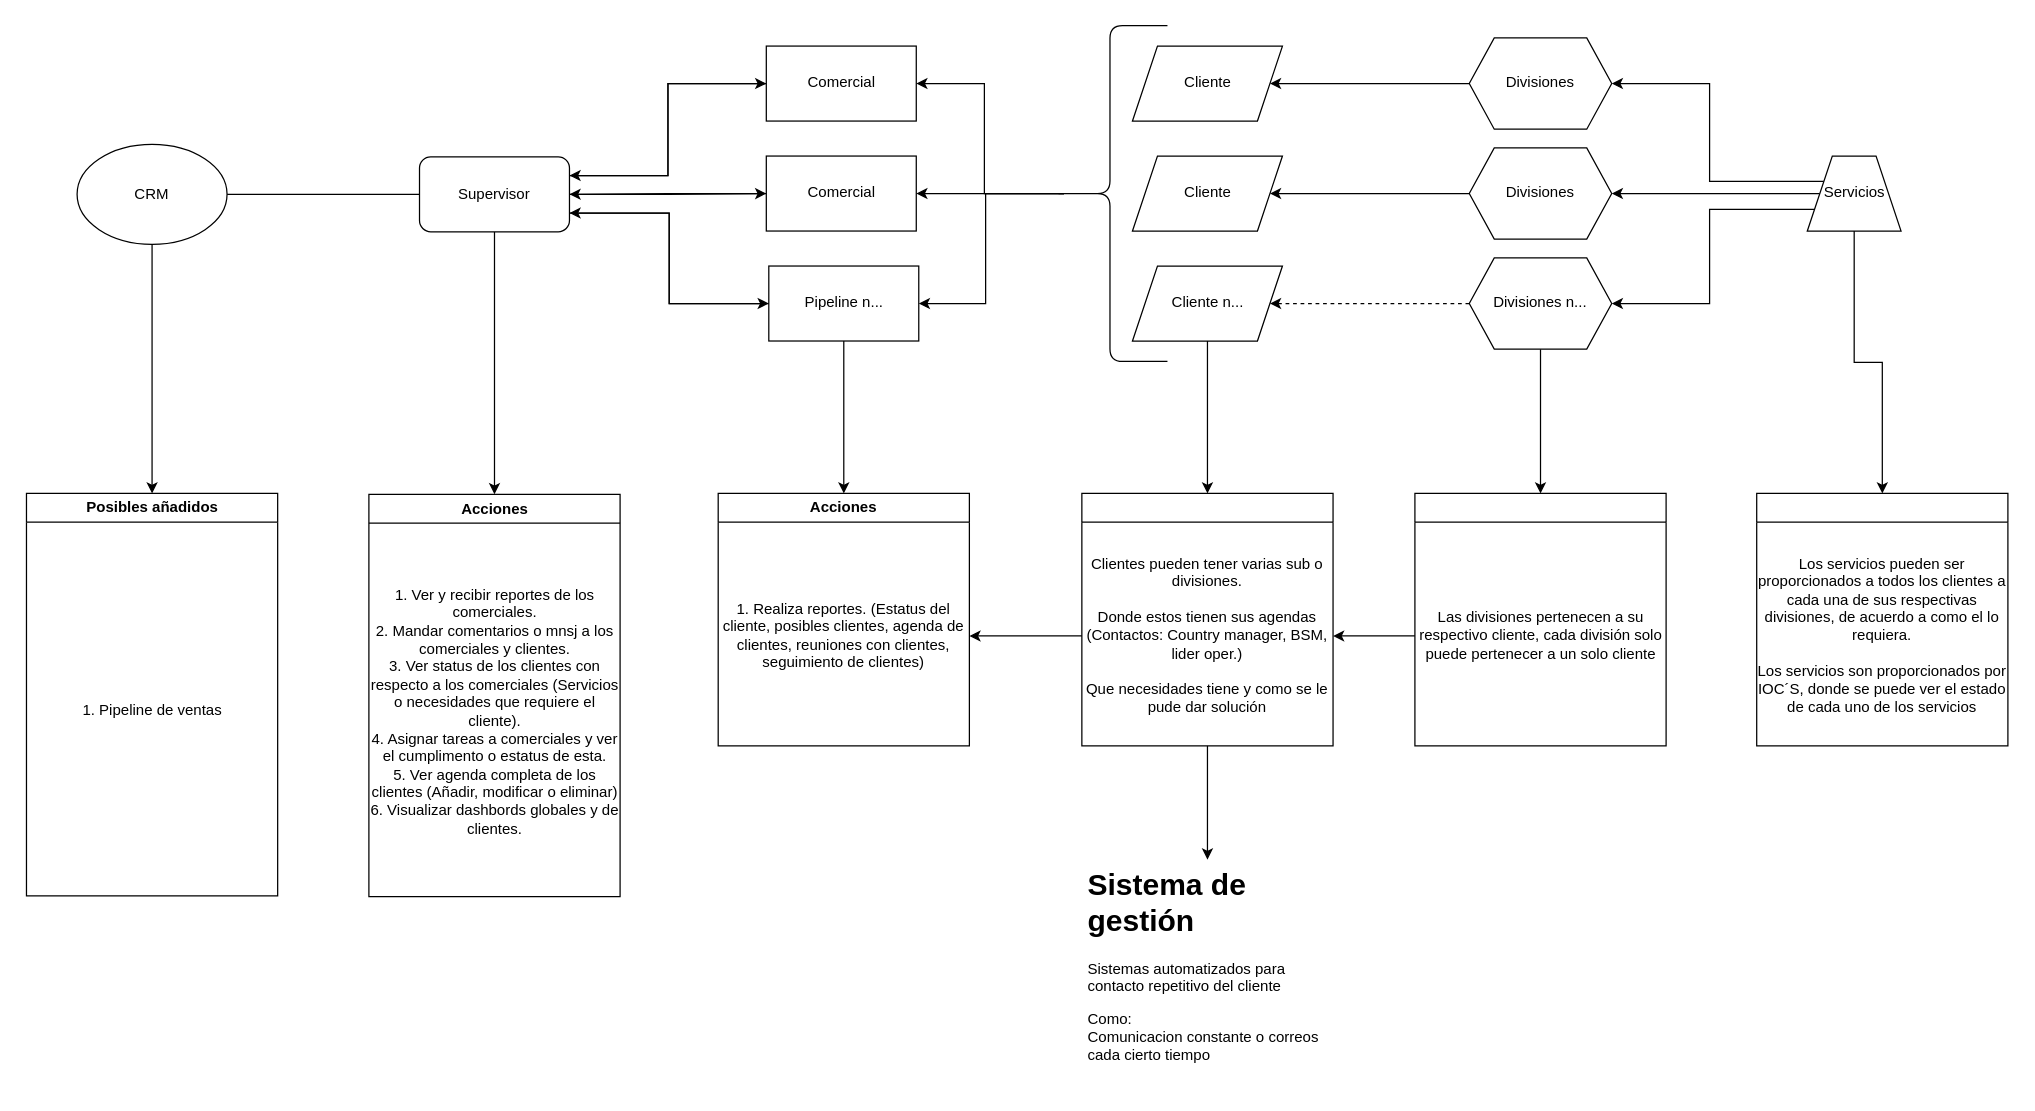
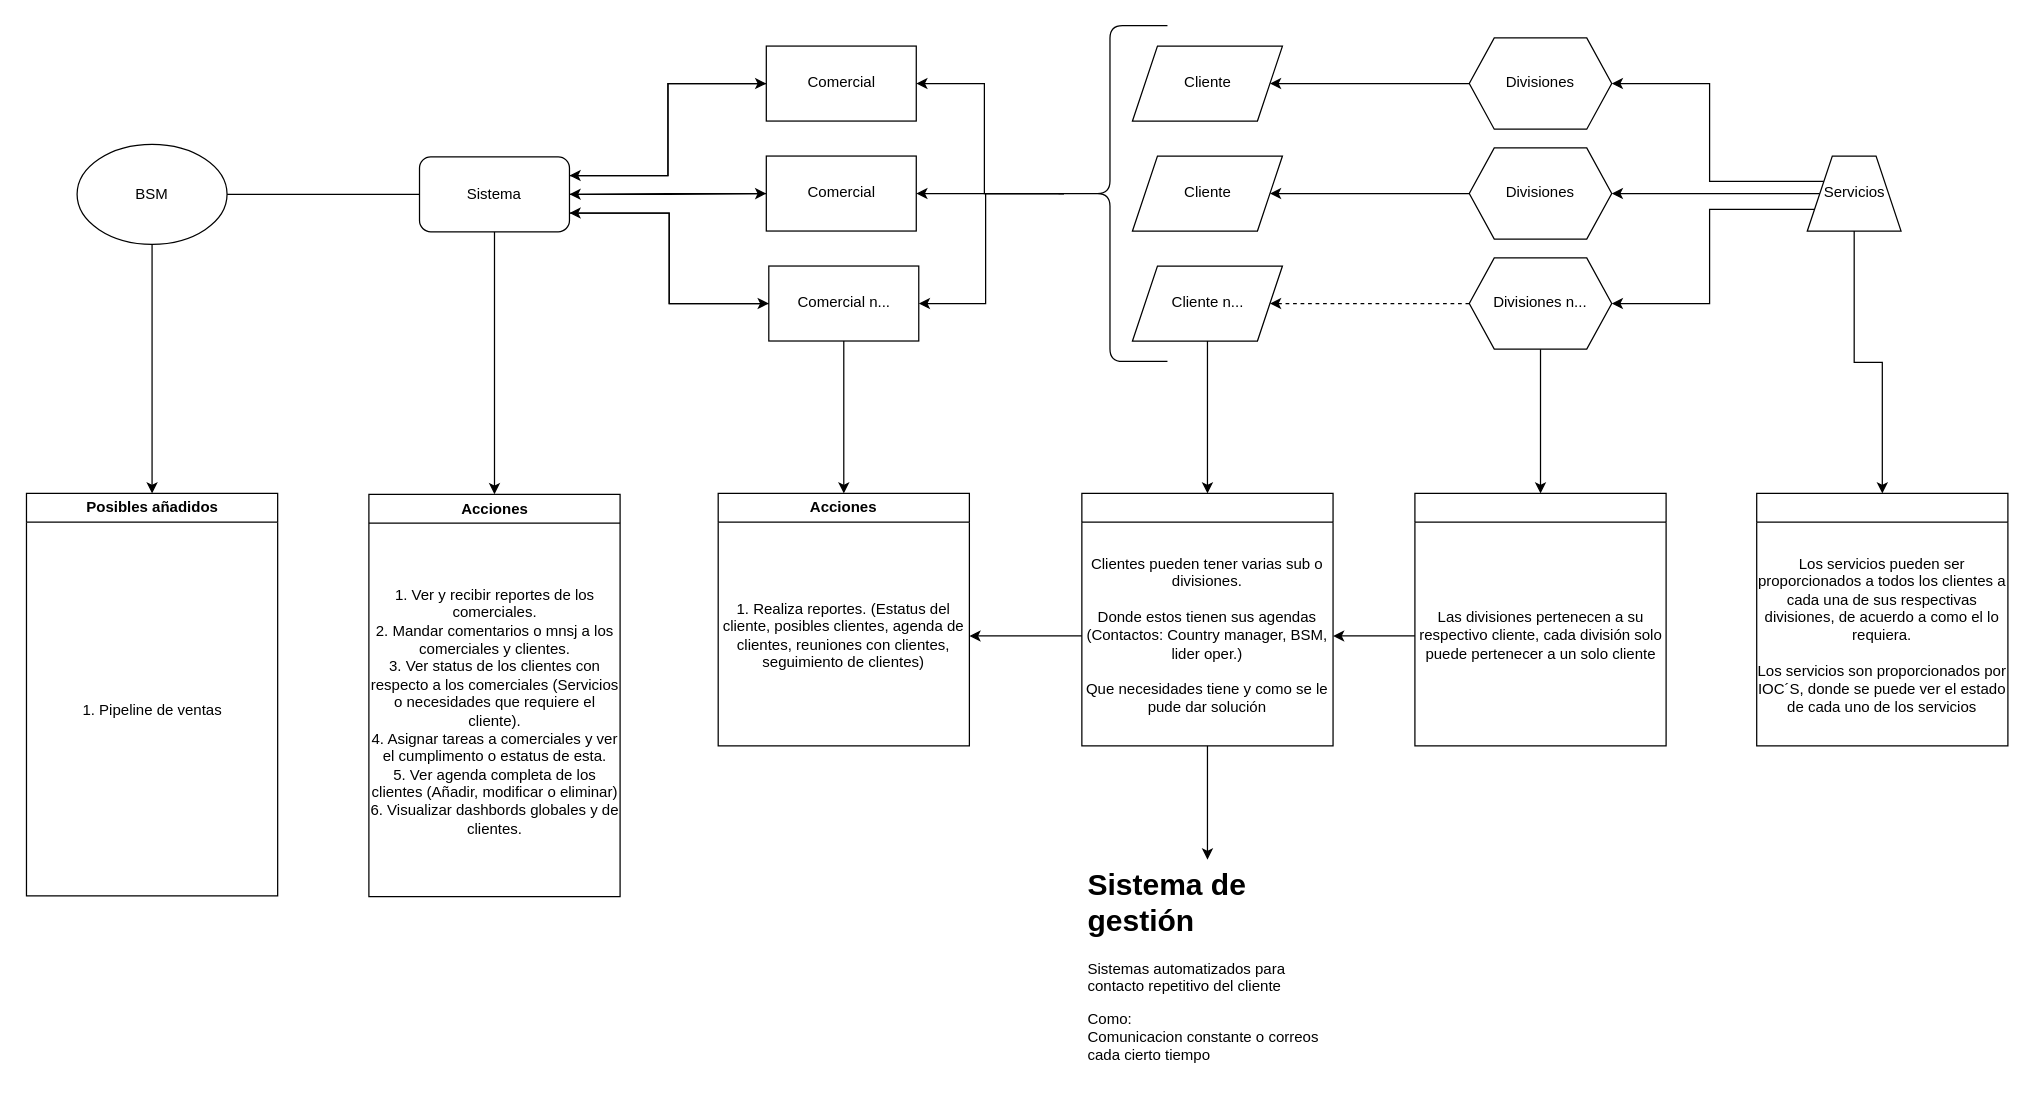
node "CRM": label "CRM" -> "BSM"
node "Supervisor": label "Supervisor" -> "Sistema"
node "Pipeline n...": label "Pipeline n..." -> "Comercial n..."
